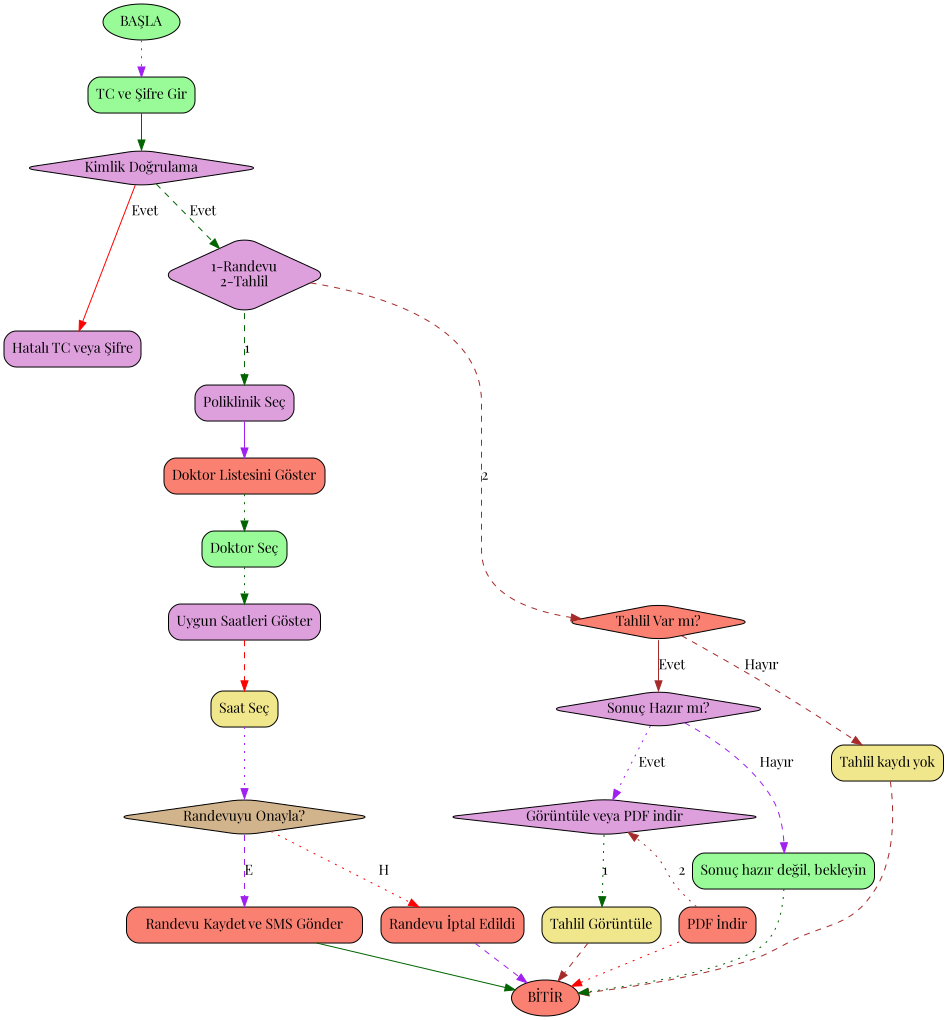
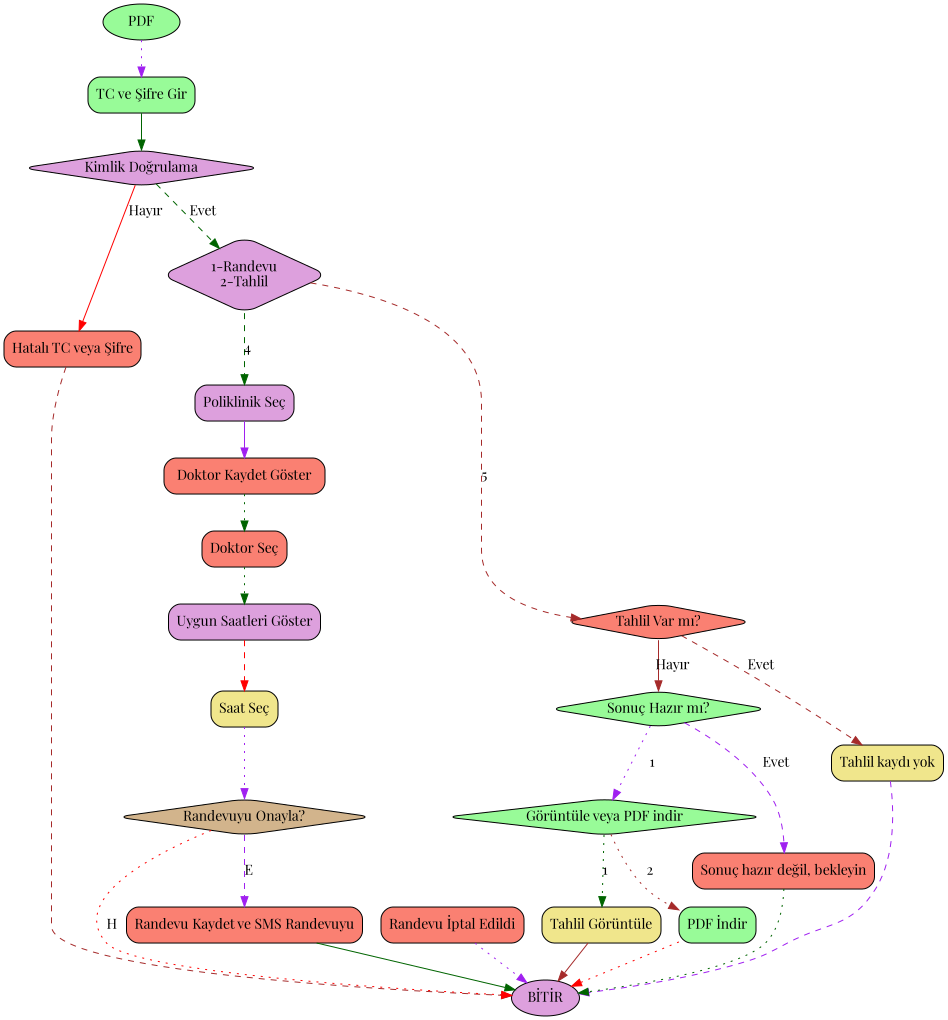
node "BAŞLA": label "BAŞLA" -> "PDF"
edge "Kimlik Doğrulama" -> "Hatalı TC veya Şifre": label "Evet" -> "Hayır"
node "Hatalı TC veya Şifre": fillcolor plum -> salmon
edge "1-Randevu 2-Tahlil" -> "Poliklinik Seç": label "1" -> "4"
node "Doktor Listesini Göster": label "Doktor Listesini Göster" -> "Doktor Kaydet Göster"
edge "1-Randevu 2-Tahlil" -> "Tahlil Var mı?": label "2" -> "5"
node "Doktor Seç": fillcolor palegreen -> salmon
edge "Tahlil Var mı?" -> "Sonuç Hazır mı?": label "Evet" -> "Hayır"
edge "Tahlil Var mı?" -> "Tahlil kaydı yok": label "Hayır" -> "Evet"
node "Sonuç Hazır mı?": fillcolor plum -> palegreen
edge "Sonuç Hazır mı?" -> "Görüntüle veya PDF indir": label "Evet" -> "1"
edge "Sonuç Hazır mı?" -> "Sonuç hazır değil, bekleyin": label "Hayır" -> "Evet"
node "Görüntüle veya PDF indir": fillcolor plum -> palegreen
edge "Randevuyu Onayla?" -> "Randevu İptal Edildi": now "Randevuyu Onayla?" -> "BİTİR"
node "Sonuç hazır değil, bekleyin": fillcolor palegreen -> salmon
edge "PDF İndir" -> "Görüntüle veya PDF indir": reversed
edge "Hatalı TC veya Şifre" -> "BİTİR": added
node "Randevu Kaydet ve SMS Gönder": label "Randevu Kaydet ve SMS Gönder" -> "Randevu Kaydet ve SMS Randevuyu"
node "PDF İndir": fillcolor salmon -> palegreen
edge "Tahlil kaydı yok" -> "BİTİR": color brown -> purple
edge "Tahlil Görüntüle" -> "BİTİR": style dashed -> solid
edge "Randevu İptal Edildi" -> "BİTİR": style dashed -> dotted
node "BİTİR": fillcolor salmon -> plum
